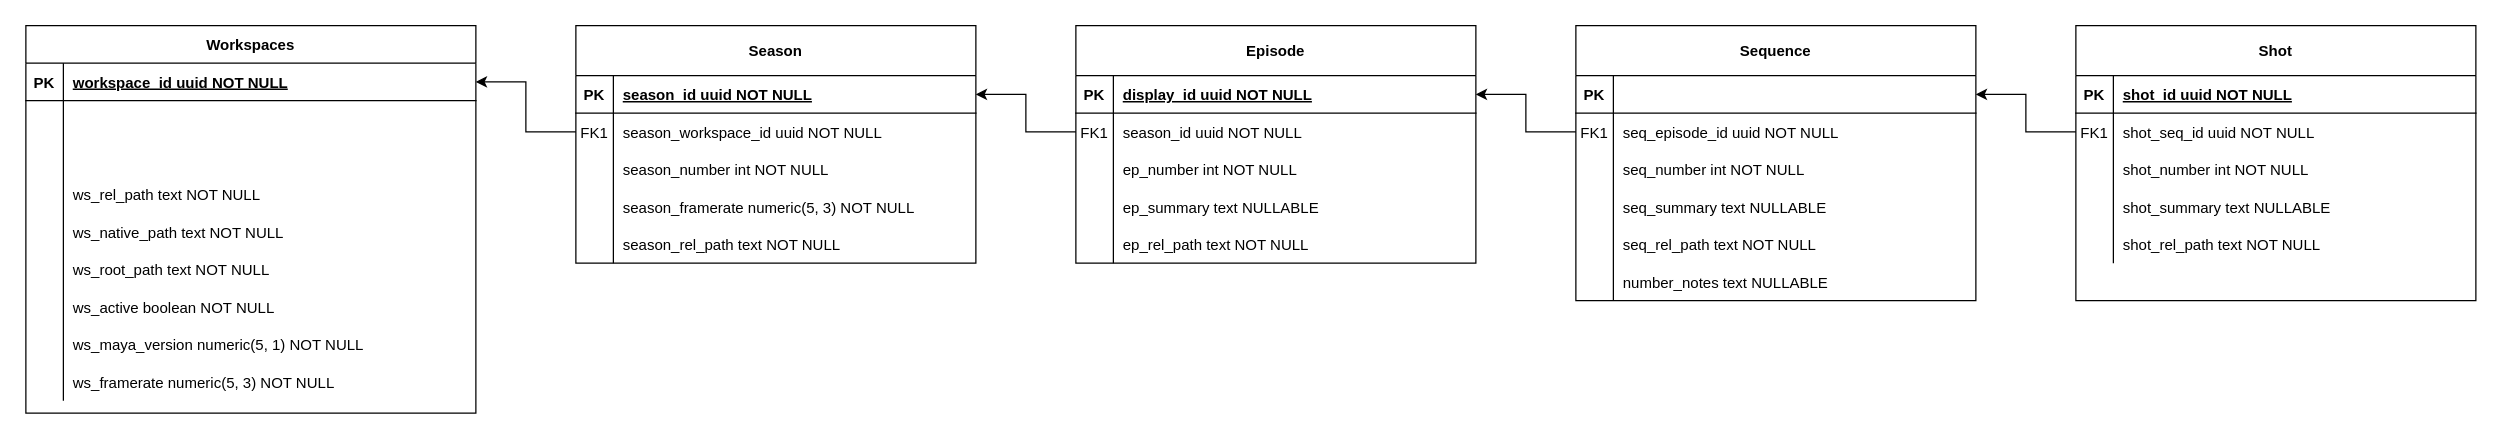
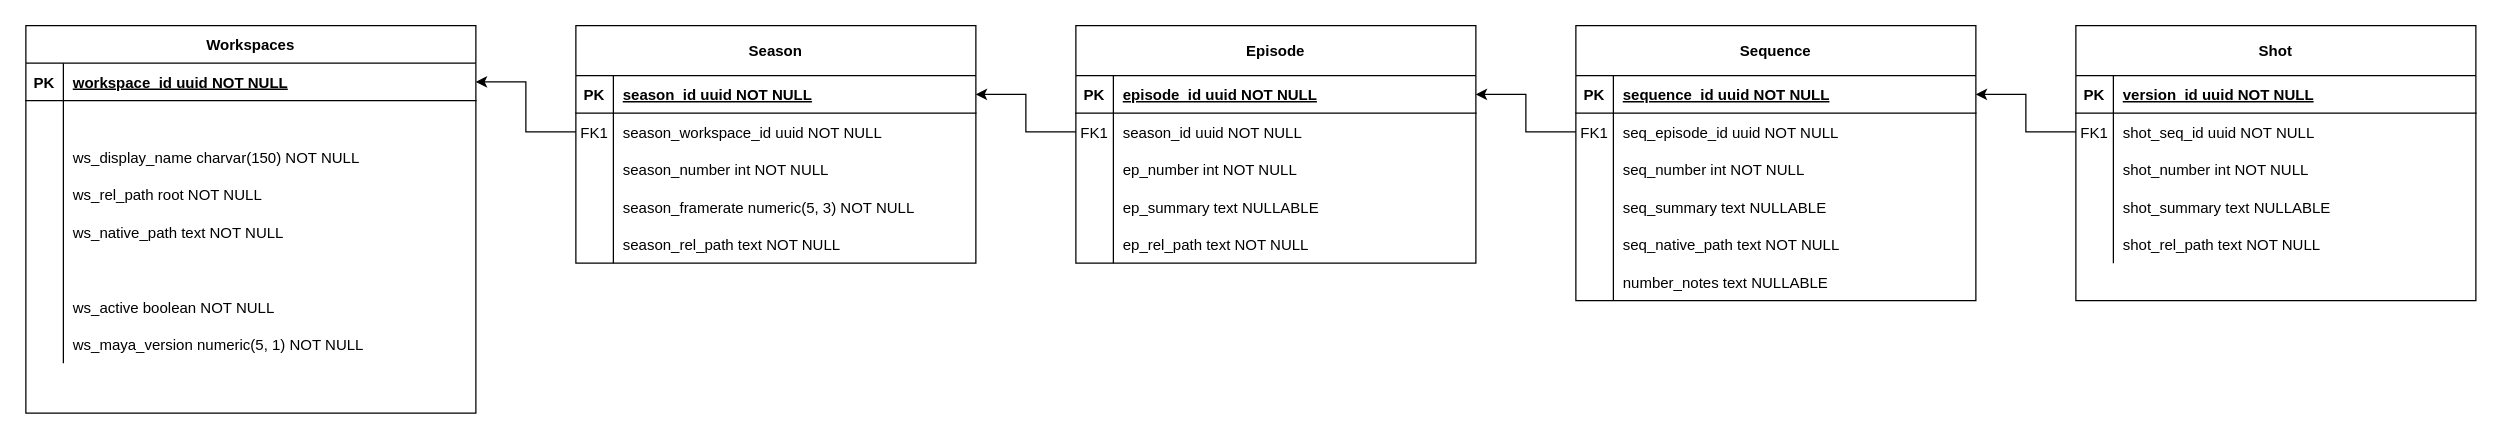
node "sequence_id uuid NOT NULL": added
node "display_id uuid NOT NULL": label "display_id uuid NOT NULL" -> "episode_id uuid NOT NULL"
node "shot_id uuid NOT NULL": label "shot_id uuid NOT NULL" -> "version_id uuid NOT NULL"
node "ws_display_name charvar(150) NOT NULL": added
node "ws_rel_path text NOT NULL": label "ws_rel_path text NOT NULL" -> "ws_rel_path root NOT NULL"
node "seq_rel_path text NOT NULL": label "seq_rel_path text NOT NULL" -> "seq_native_path text NOT NULL"
node "ws_root_path text NOT NULL": removed
node "ws_framerate numeric(5, 3) NOT NULL": removed
